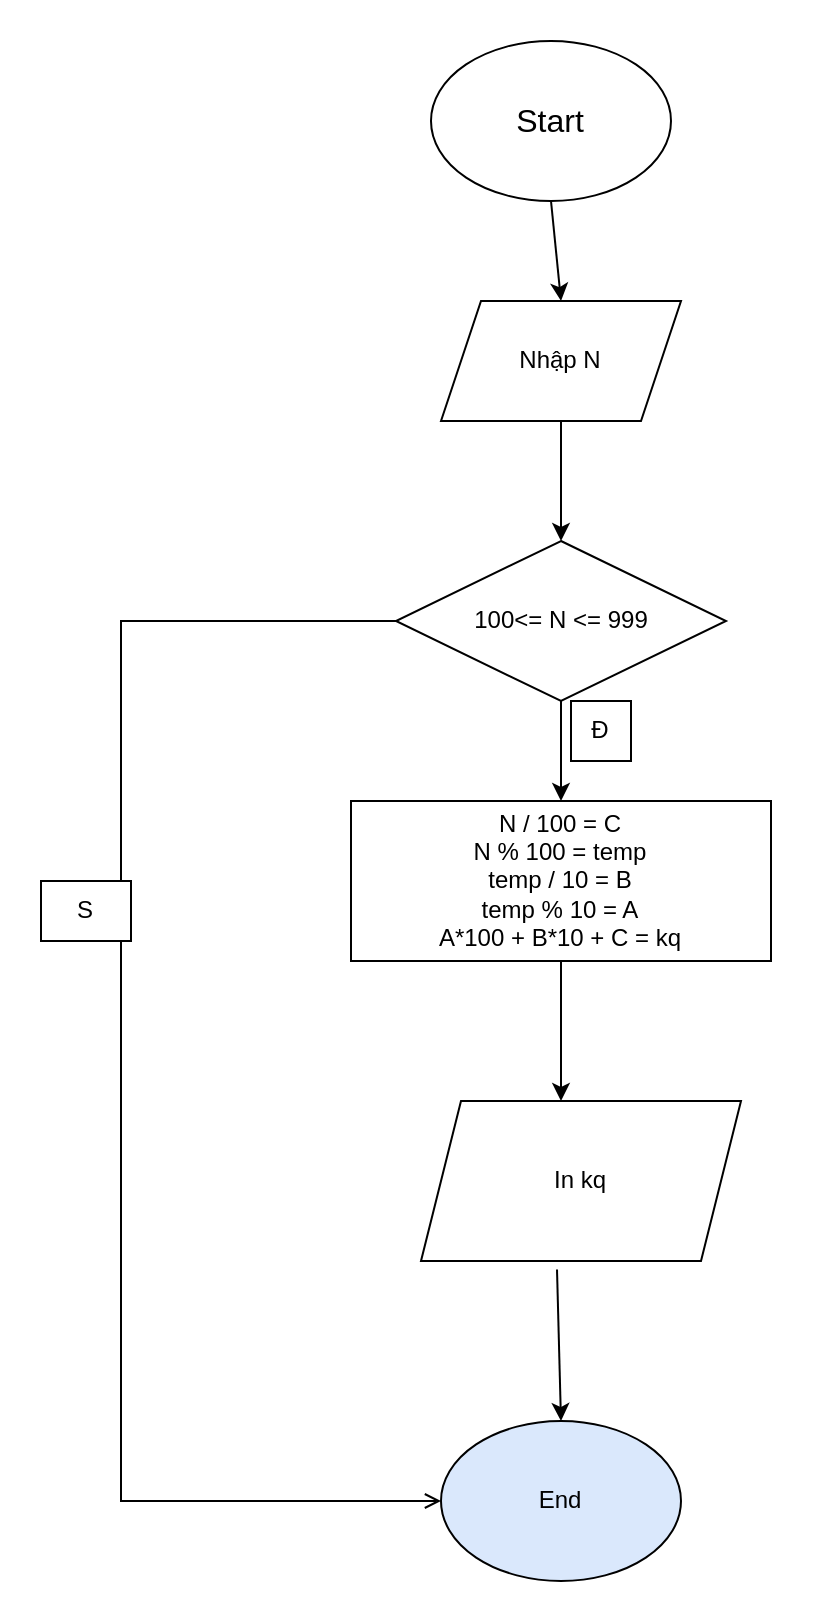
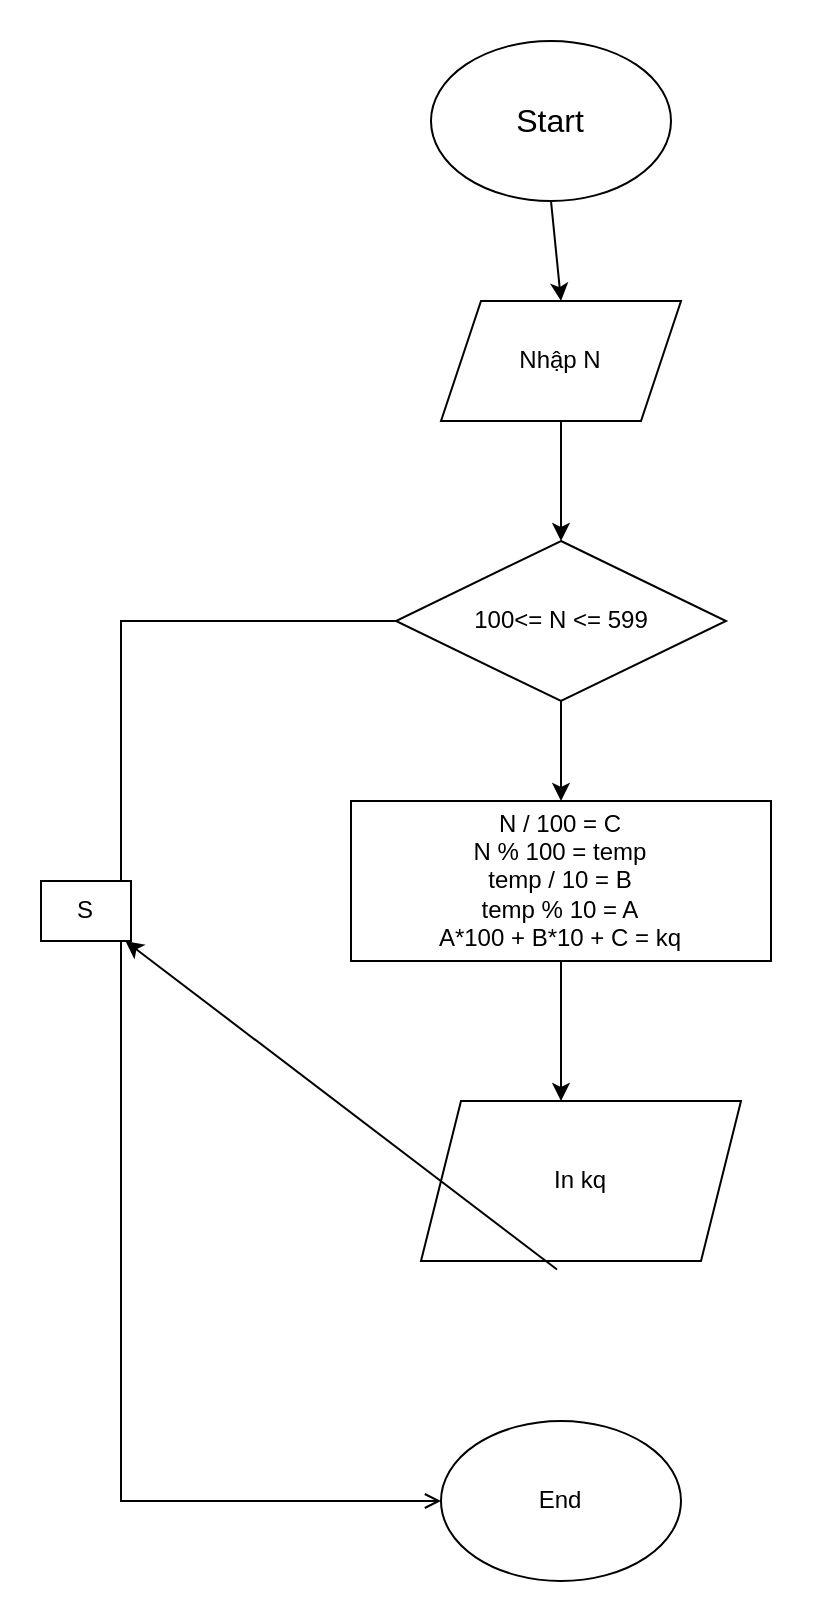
node "100<= N <= 999": label "100<= N <= 999" -> "100<= N <= 599"
node "Đ": removed
edge "In kq" -> "End": now "In kq" -> "S"
node "End": fillcolor #dae8fc -> #ffffff
